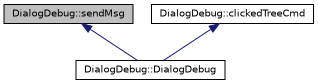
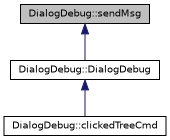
edge "DialogDebug::DialogDebug" -> "DialogDebug::clickedTreeCmd": reversed
